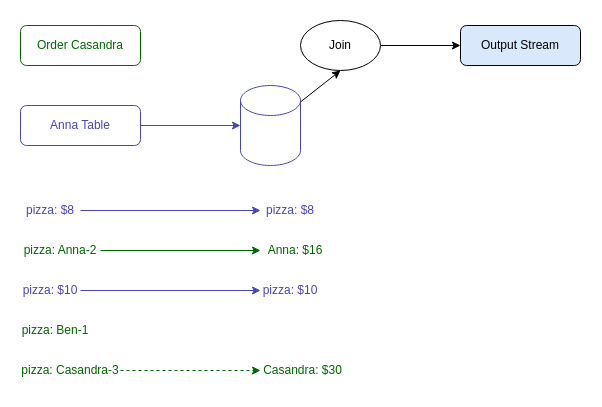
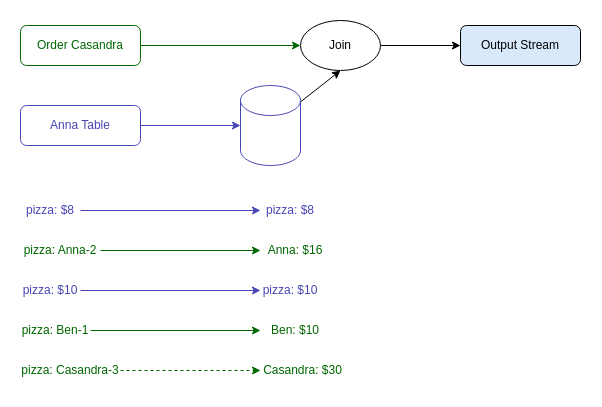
edge "Order Casandra" -> "Join": added
edge "pizza: Ben-1" -> "Ben: $10": added
node "Ben: $10": added
